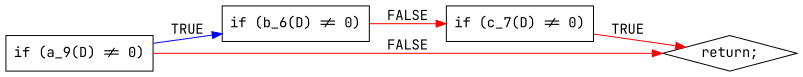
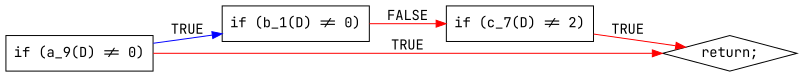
node "if (b_6(D) != 0)": label "if (b_6(D) != 0)" -> "if (b_1(D) != 0)"
node "if (c_7(D) != 0)": label "if (c_7(D) != 0)" -> "if (c_7(D) != 2)"
edge "if (a_9(D) != 0)" -> "return;": label "FALSE" -> "TRUE"
